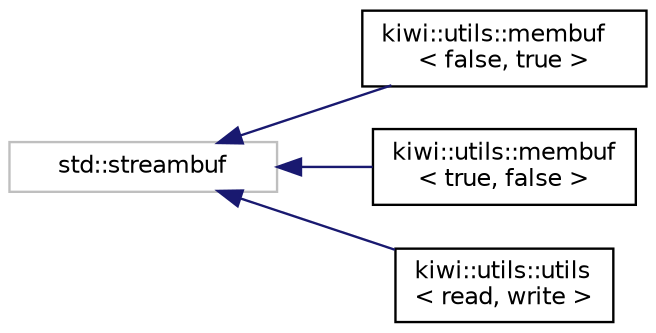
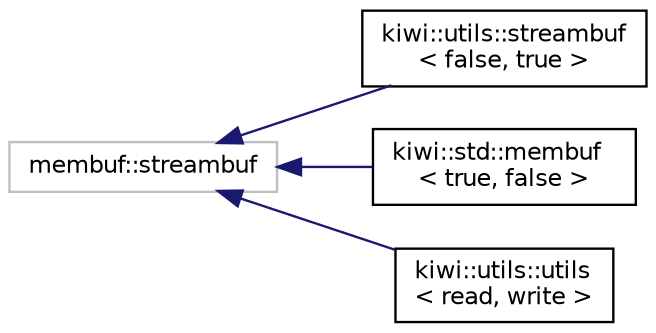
node "kiwi::utils::membuf < false, true >": label "kiwi::utils::membuf < false, true >" -> "kiwi::utils::streambuf < false, true >"
node "std::streambuf": label "std::streambuf" -> "membuf::streambuf"
node "kiwi::utils::membuf < true, false >": label "kiwi::utils::membuf < true, false >" -> "kiwi::std::membuf < true, false >"
